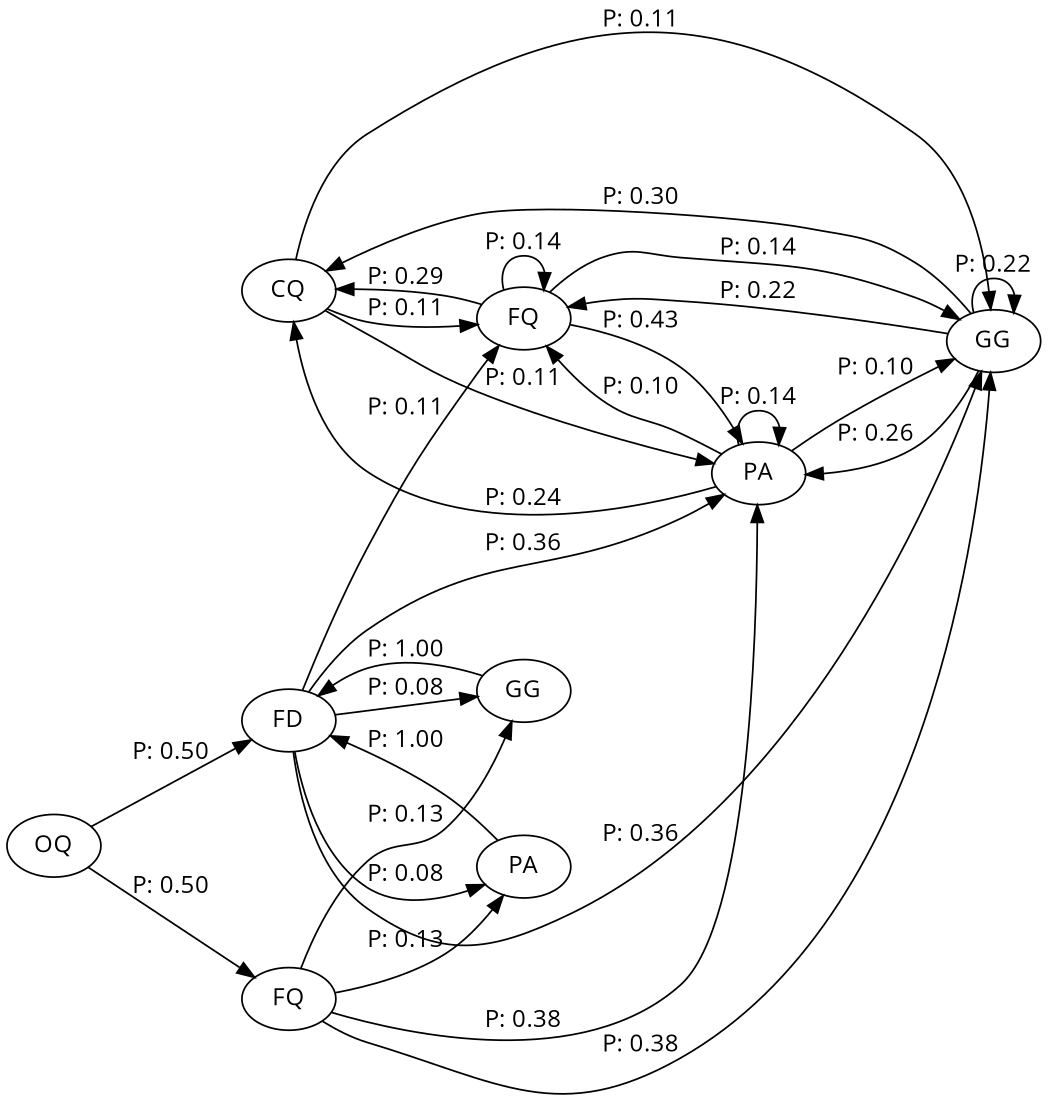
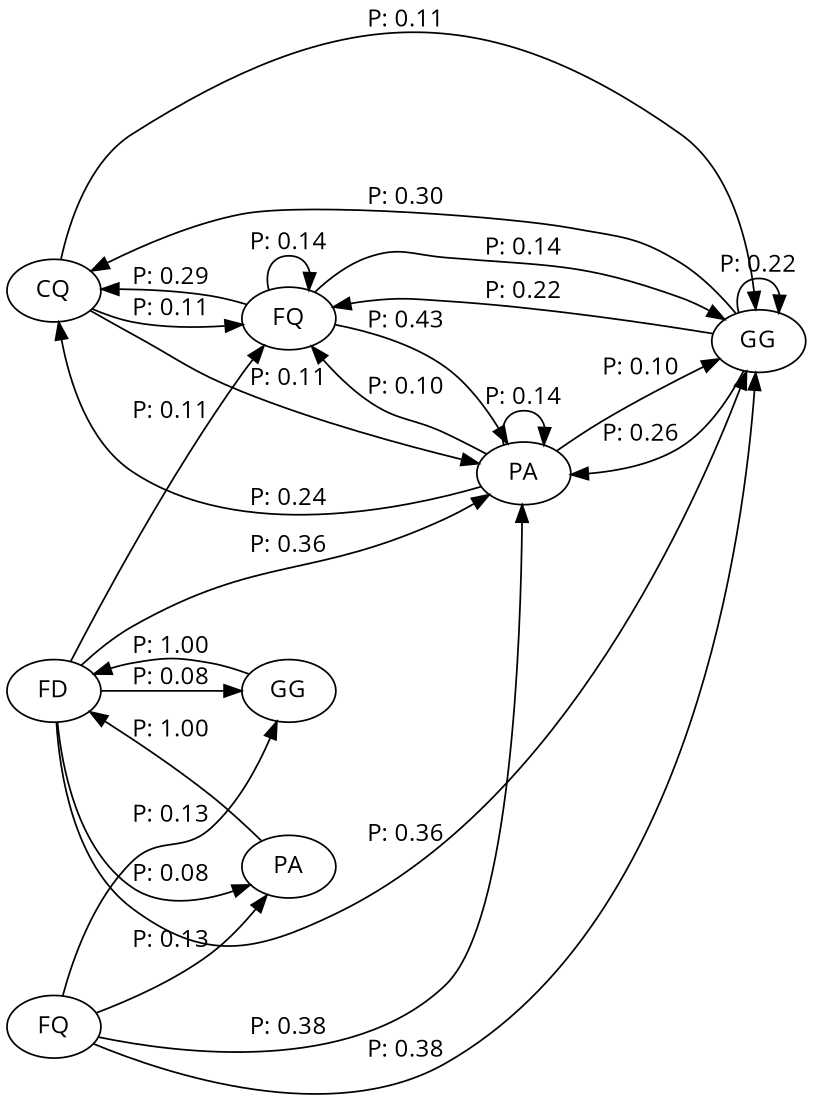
node "OQ": removed
